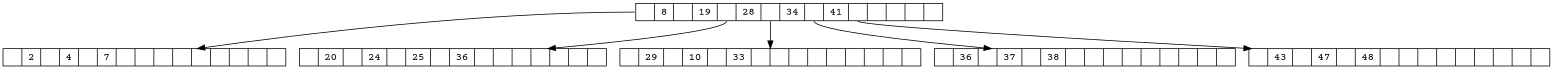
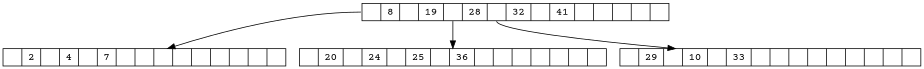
node "8": text "34" -> "32"
node "36": removed
node "43": removed
